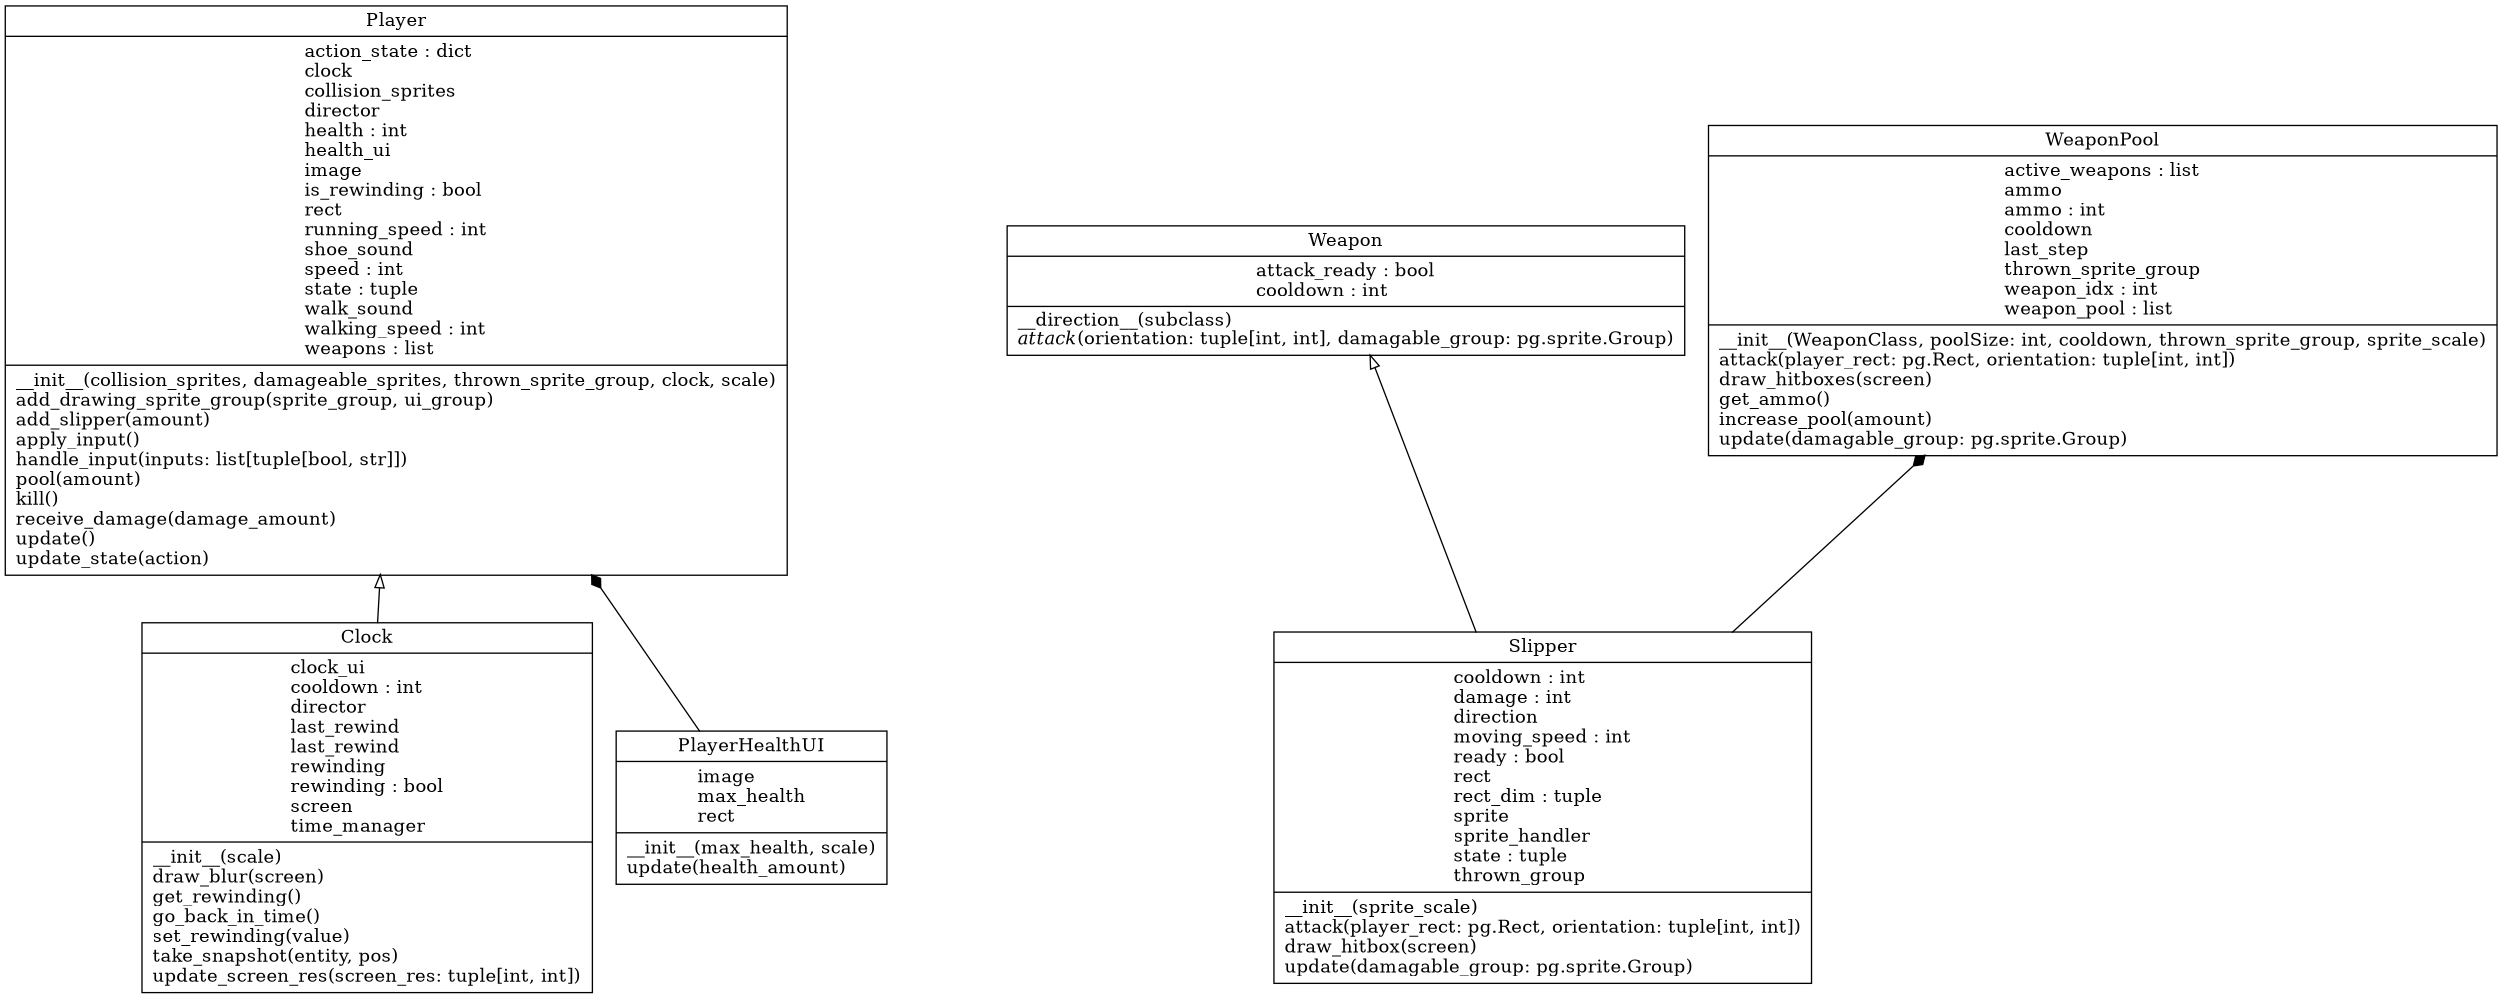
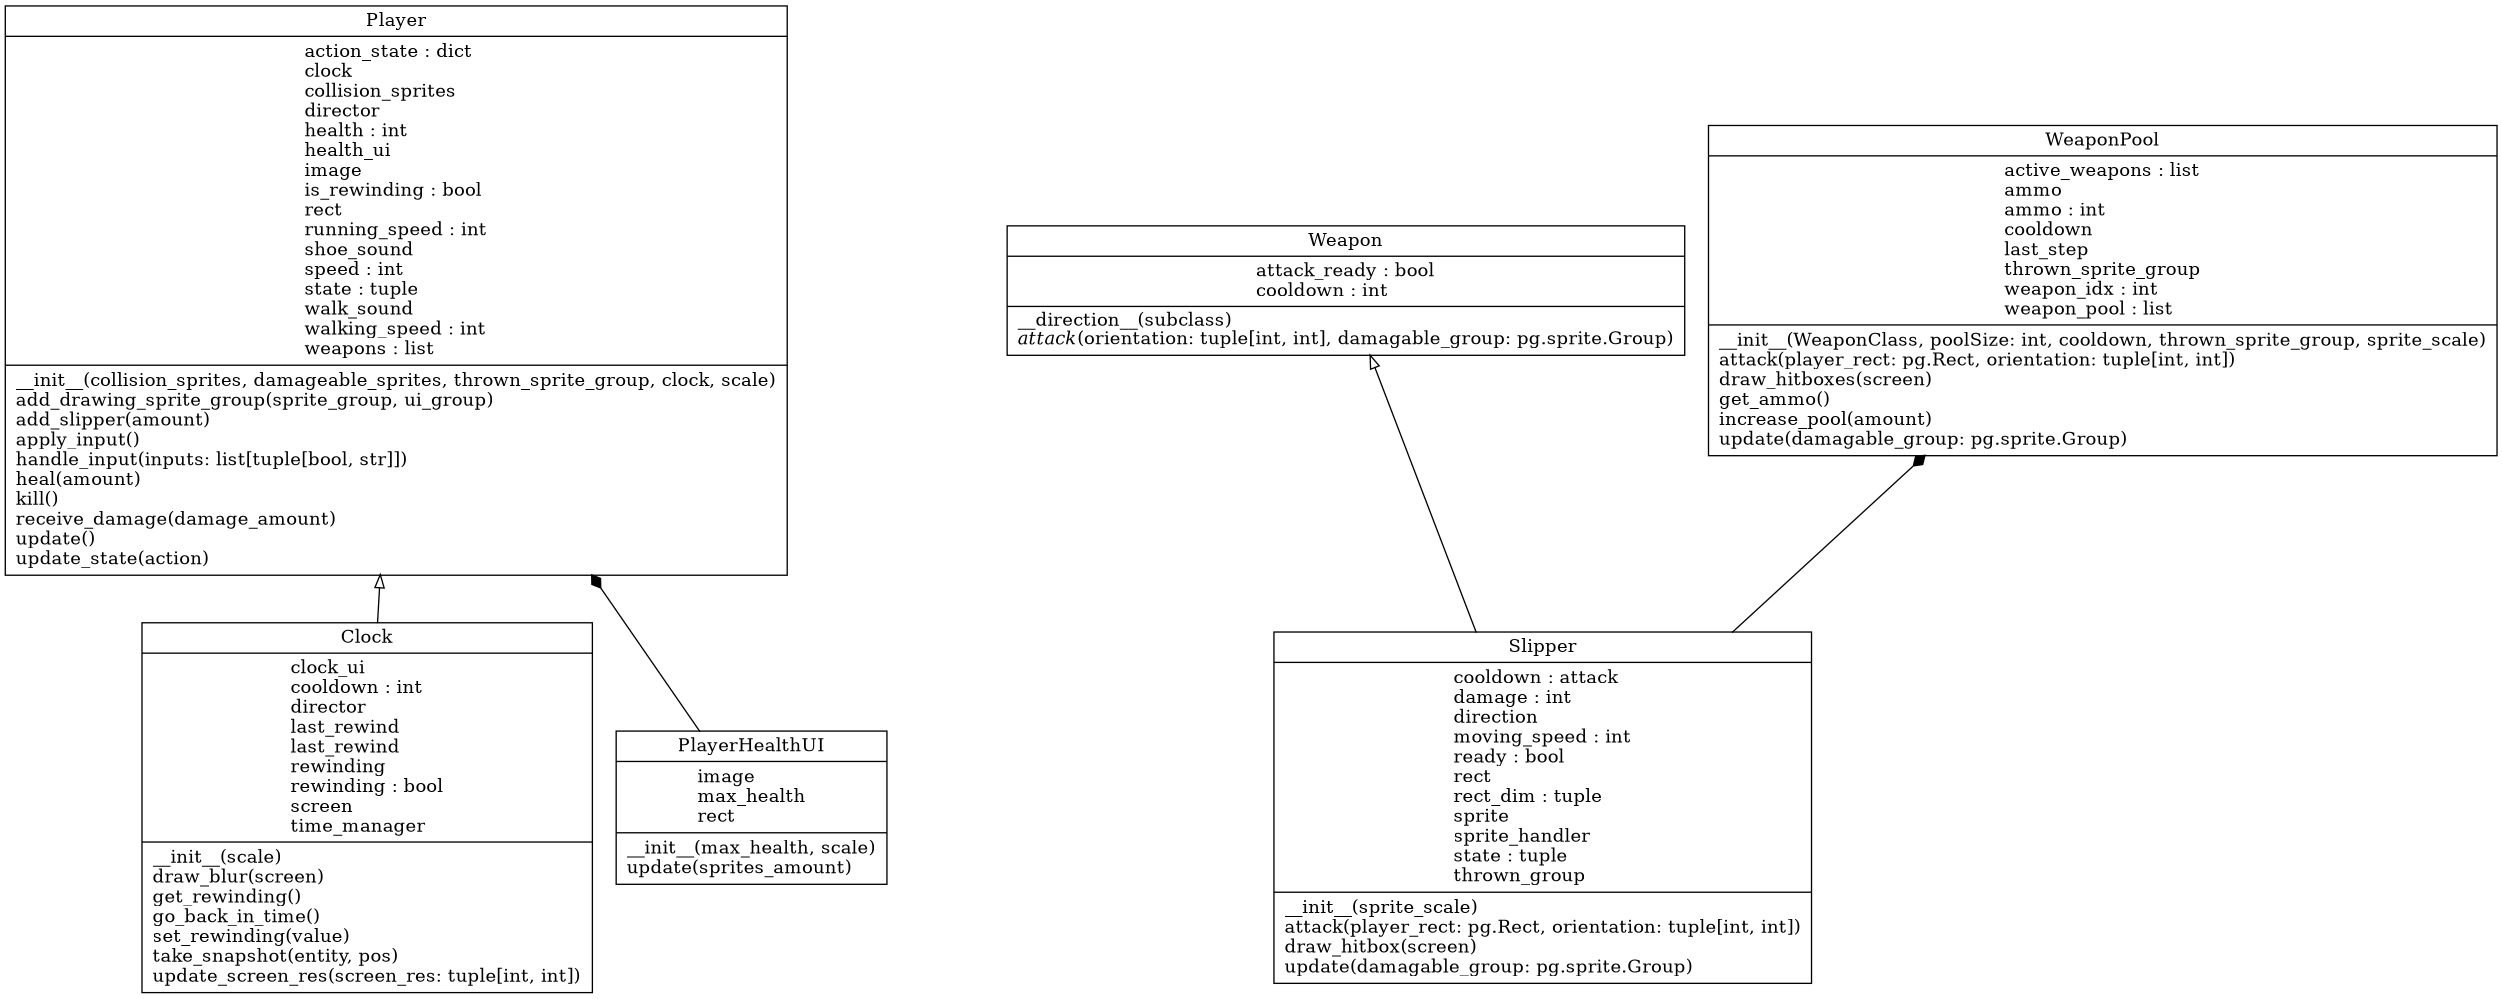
node "Player": text "pool(amount)" -> "heal(amount)"
node "Slipper": text "cooldown : int" -> "cooldown : attack"
node "PlayerHealthUI": text "update(health_amount)" -> "update(sprites_amount)"
